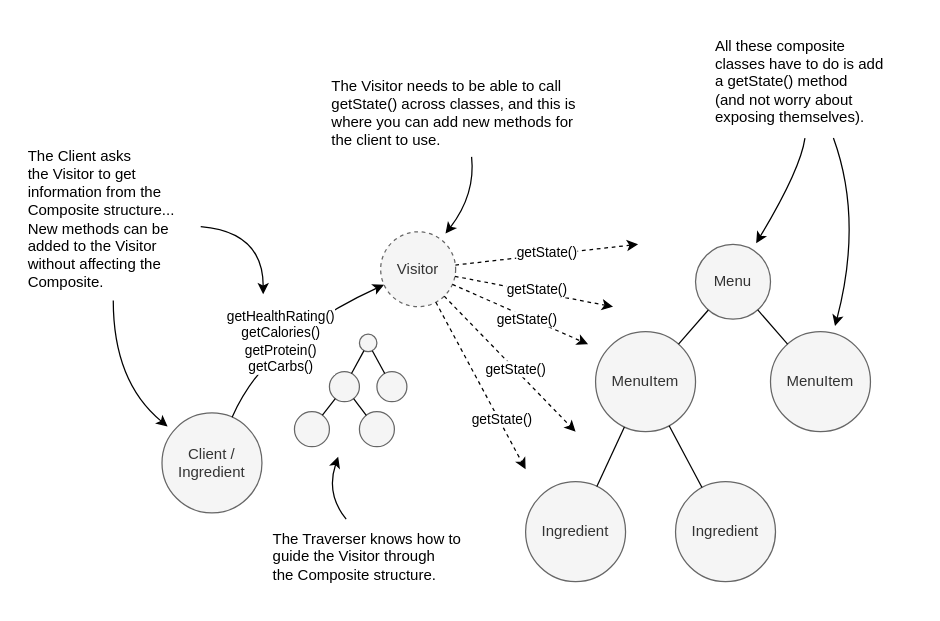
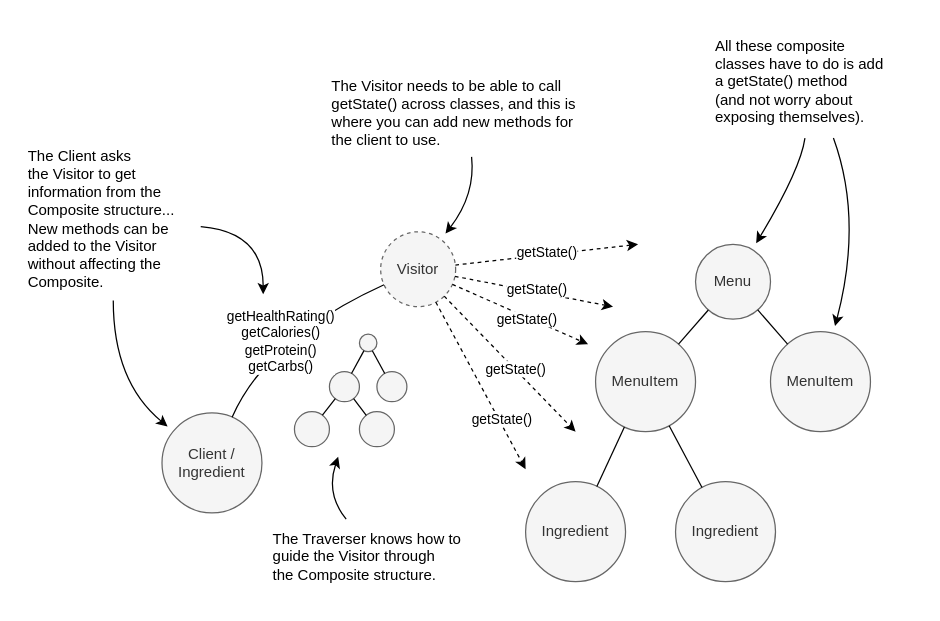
edge "Client / Ingredient" -> "Visitor": arrowhead classic -> none
